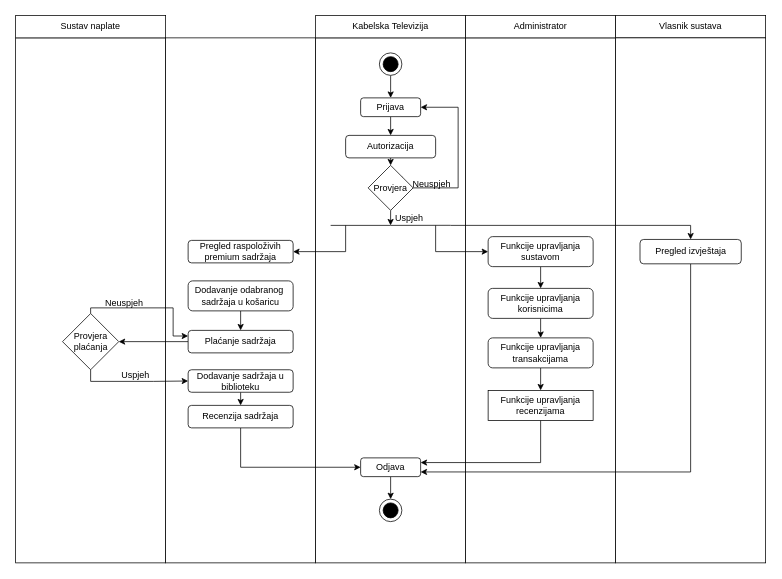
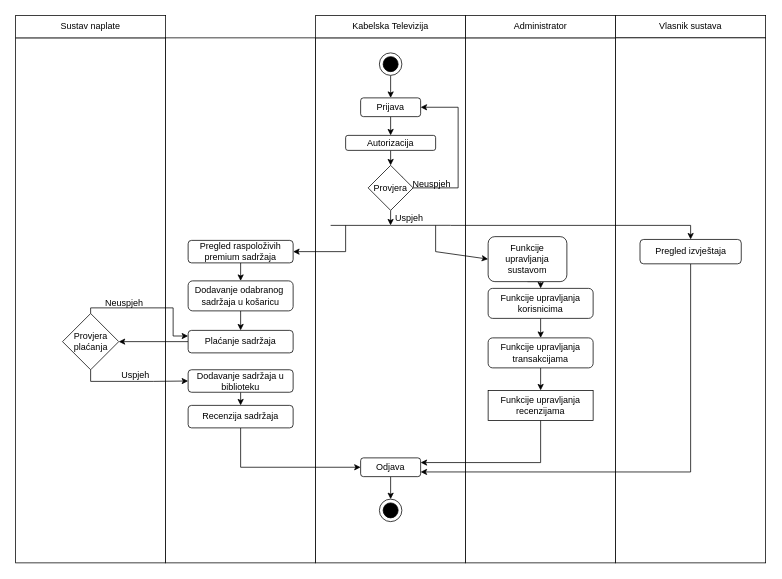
node "Autorizacija": size 90x23 -> 90x15
node "Funkcije upravljanja sustavom": size 105x30 -> 79x45
edge "Pregled raspoloživih premium sadržaja" -> "Dodavanje odabranog sadržaja u košaricu": added
